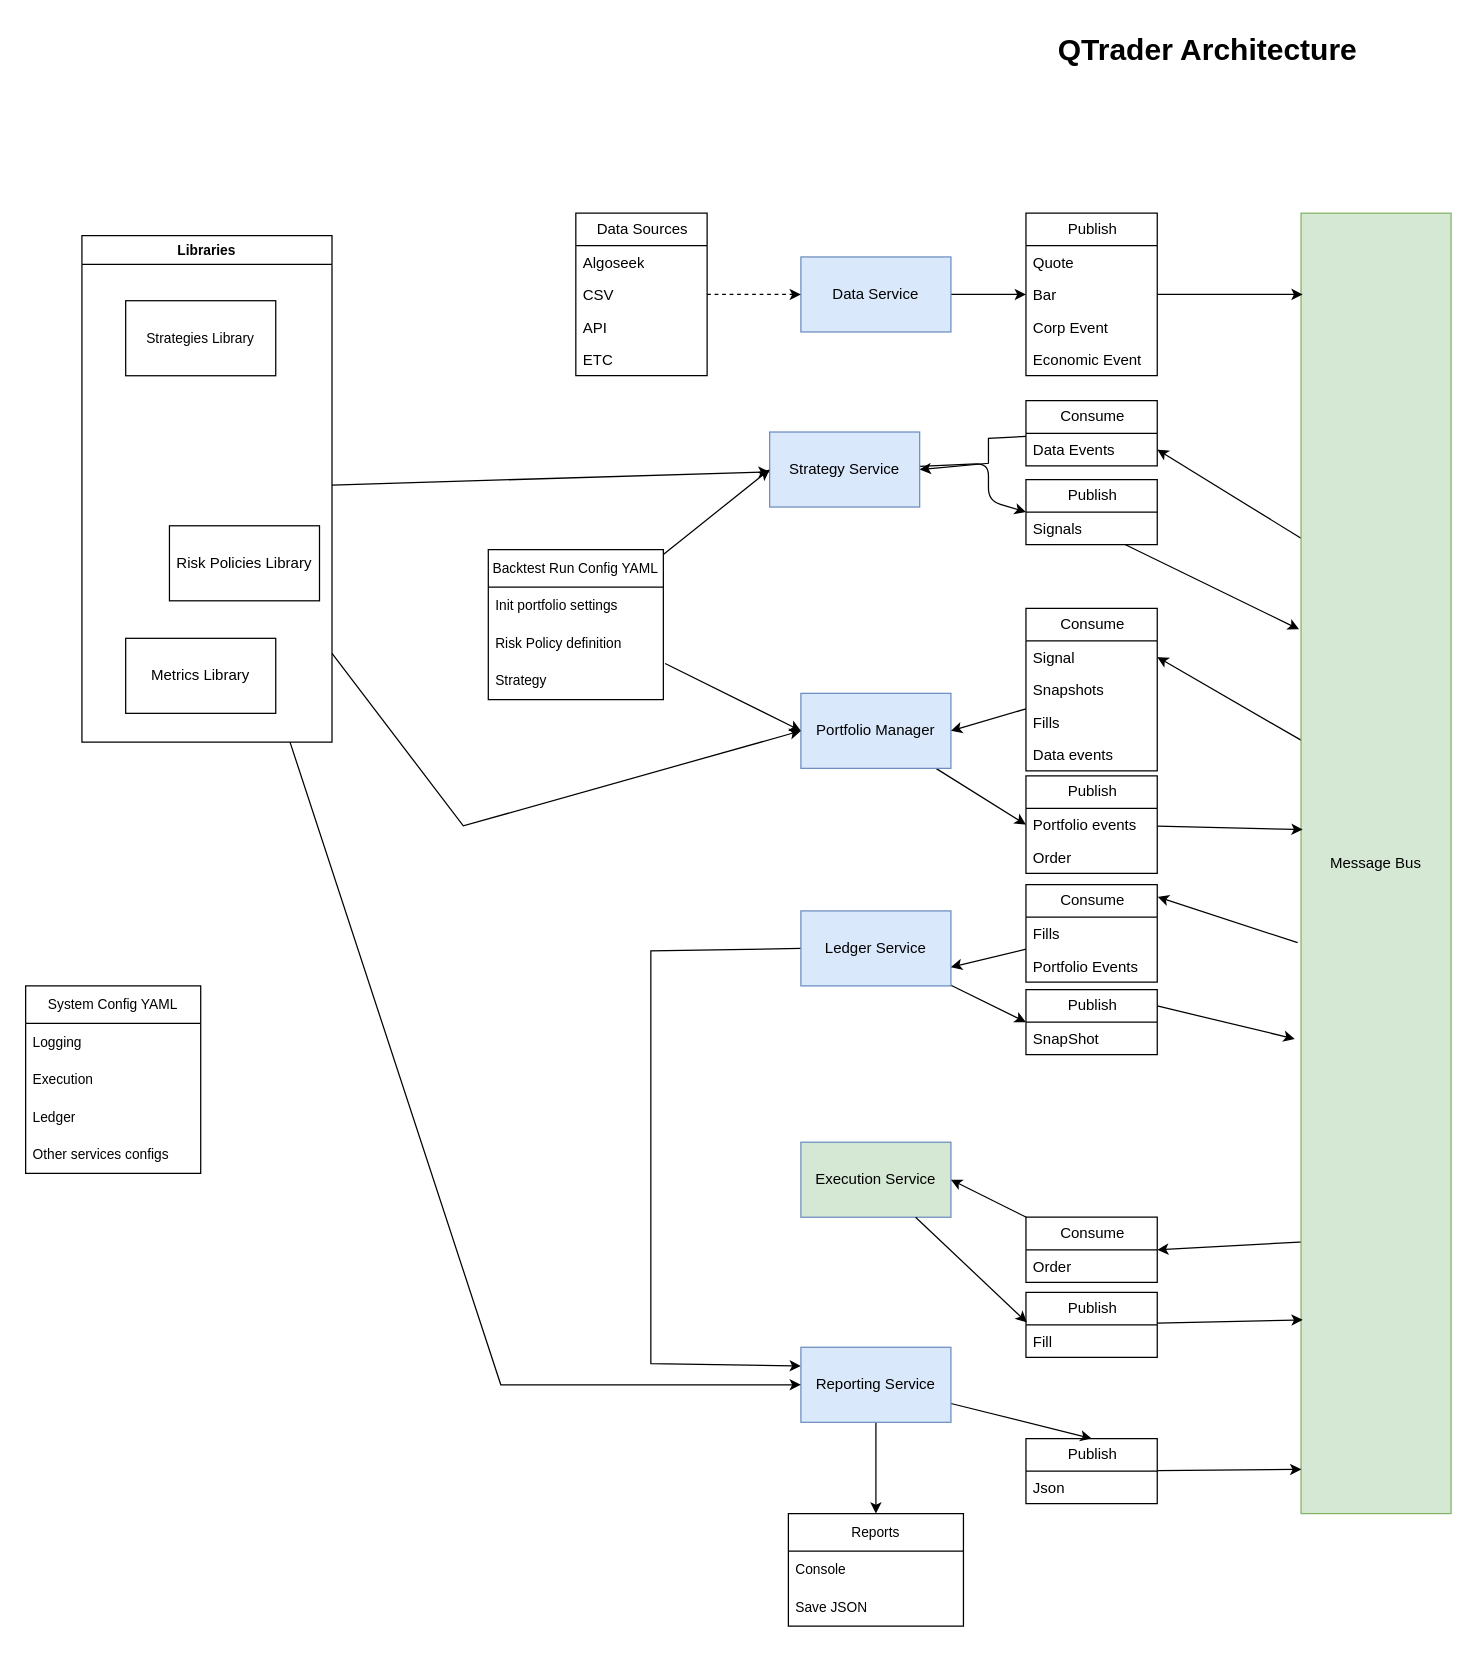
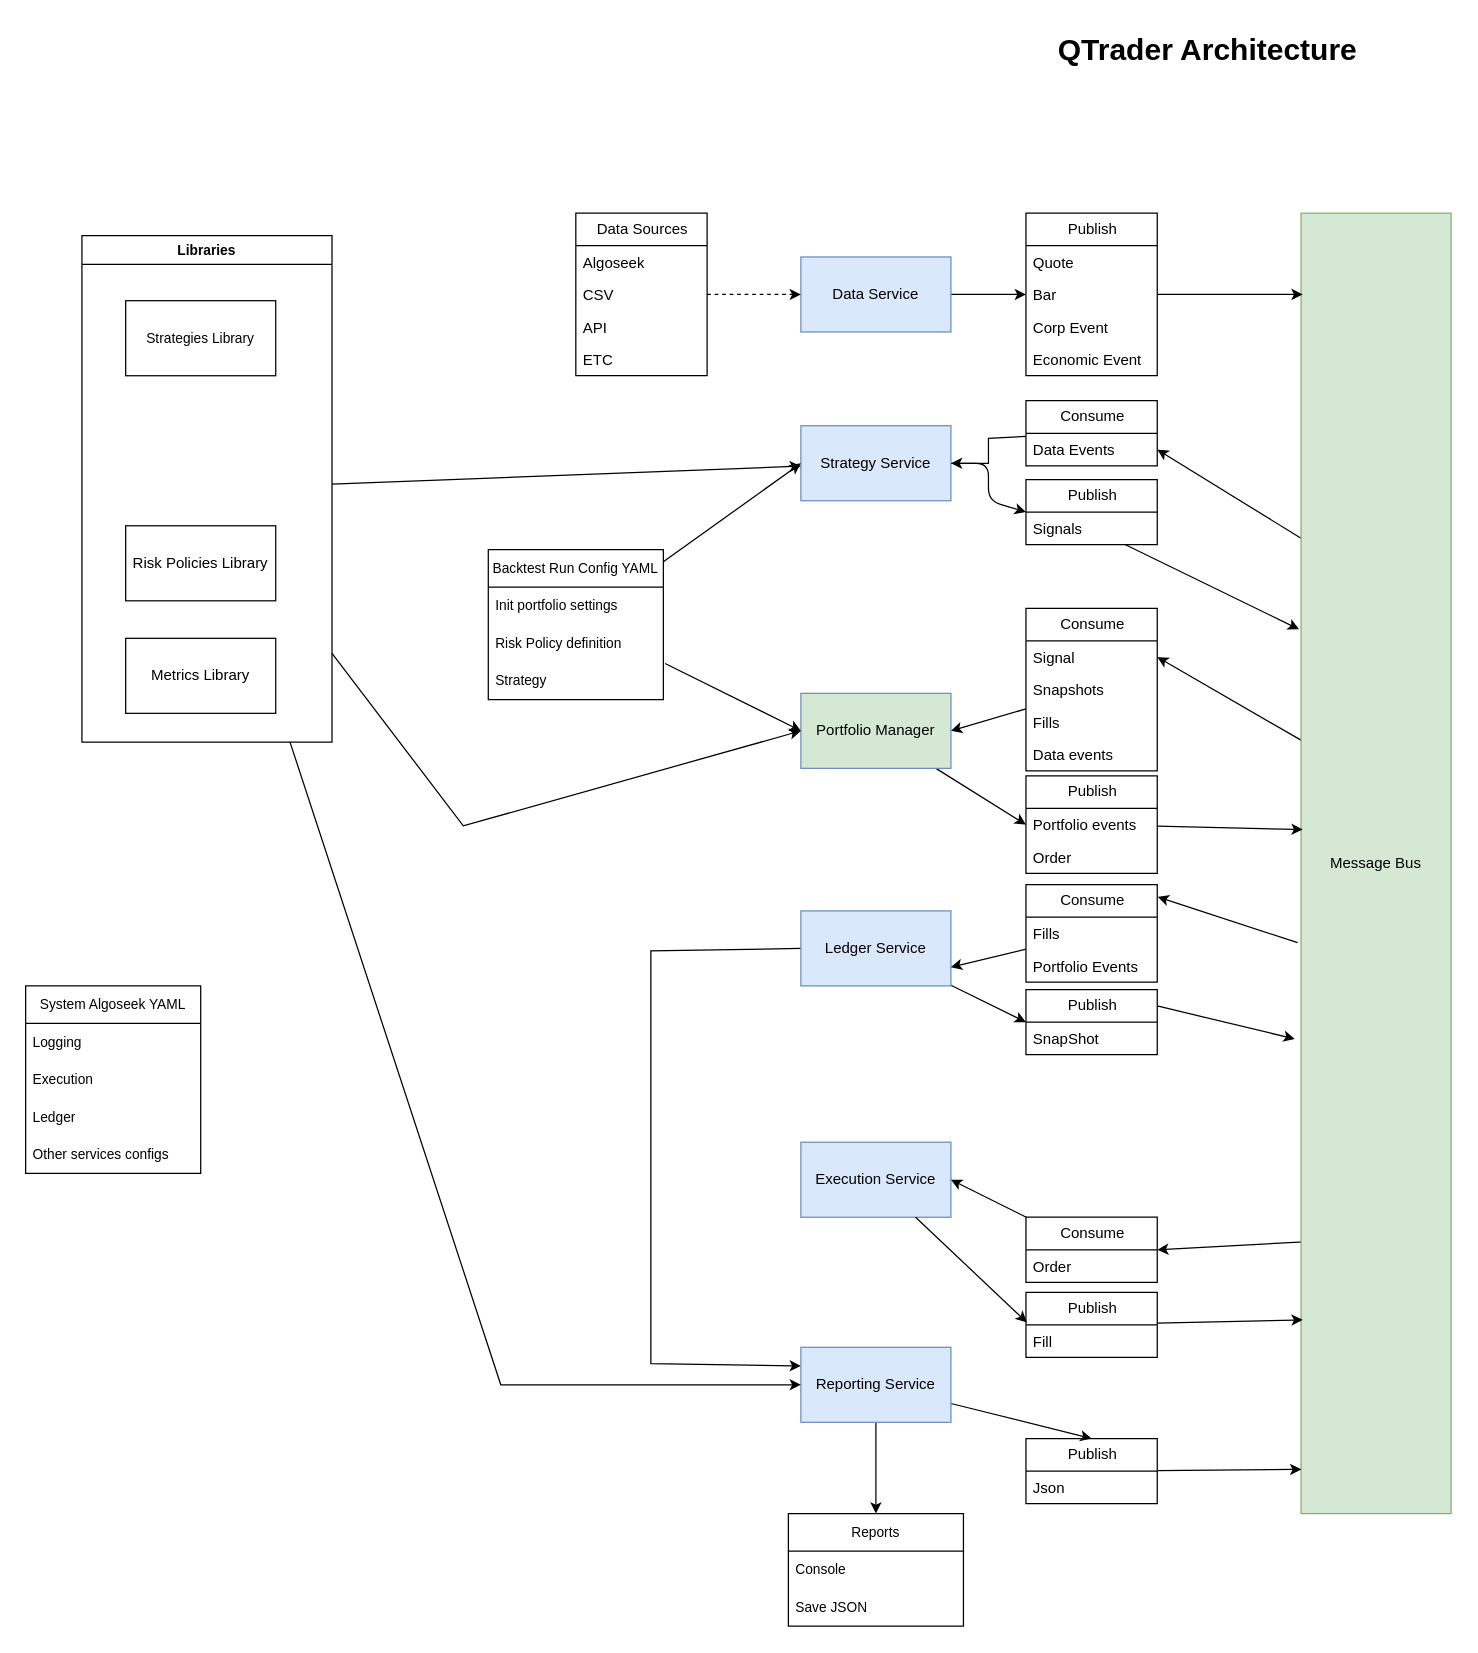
node "Strategy Service": moved (844, 469) -> (876, 463)
node "Risk Policies Library": moved (244, 563) -> (201, 563)
node "Portfolio Manager": fillcolor #dae8fc -> #d5e8d4
node "System Config YAML": label "System Config YAML" -> "System Algoseek YAML"
node "Execution Service": fillcolor #d5e8d4 -> #dae8fc
